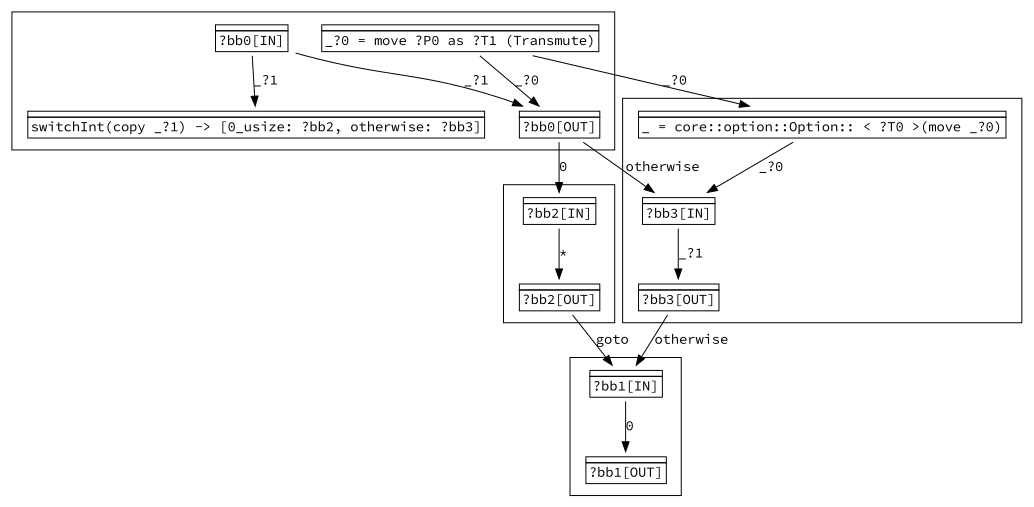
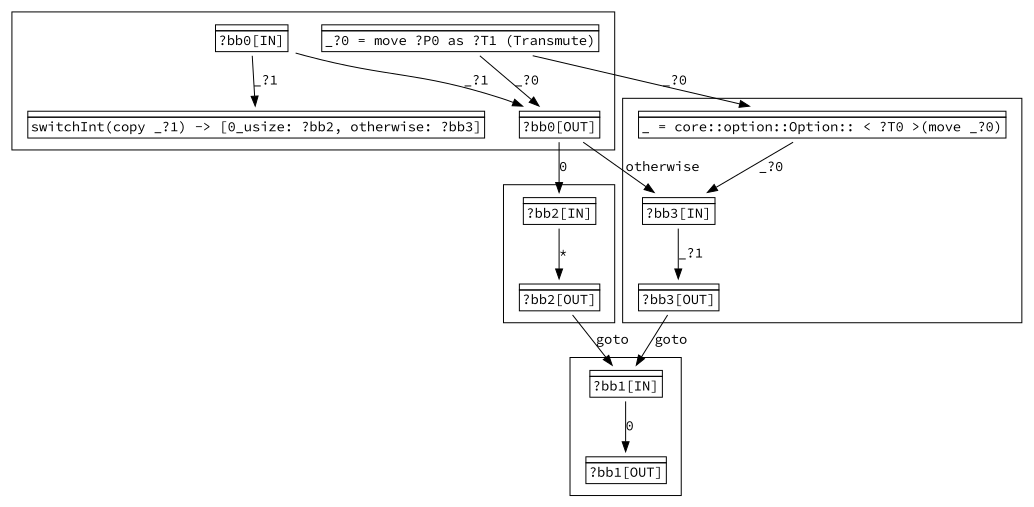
edge "?bb3[OUT]" -> "?bb1[IN]": label "otherwise" -> "goto"
